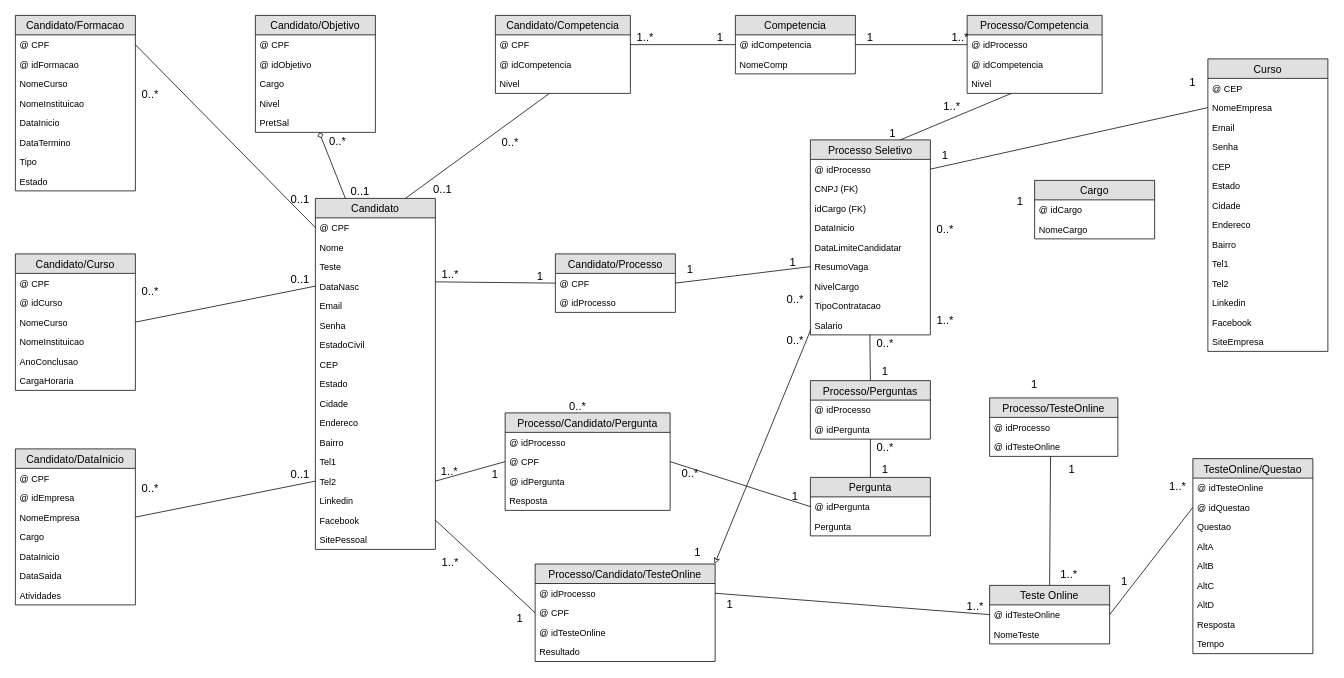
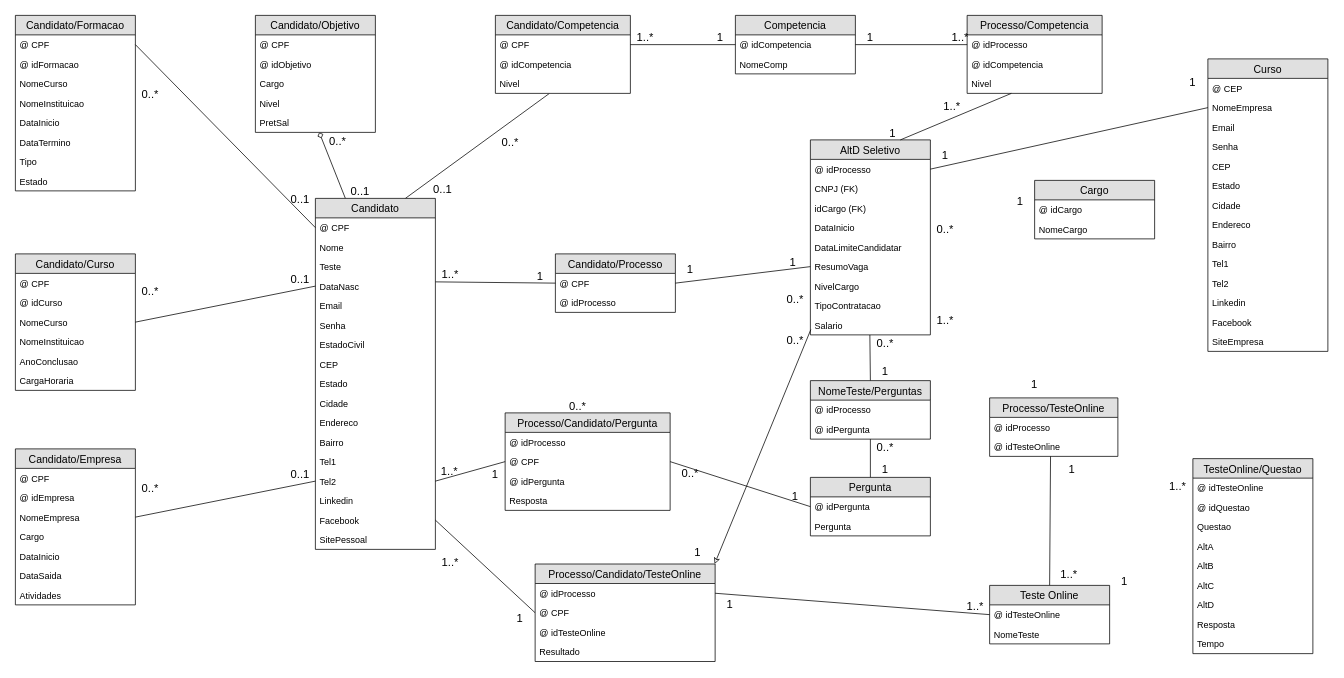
node "Processo Seletivo": label "Processo Seletivo" -> "AltD Seletivo"
node "Processo/Perguntas": label "Processo/Perguntas" -> "NomeTeste/Perguntas"
node "Candidato/DataInicio": label "Candidato/DataInicio" -> "Candidato/Empresa"
edge "@ idQuestao" -- "Teste Online": removed
